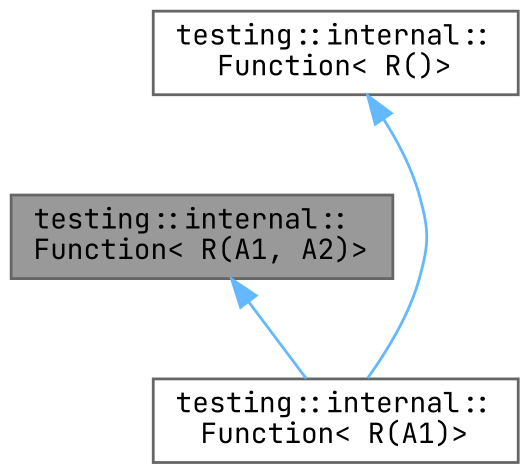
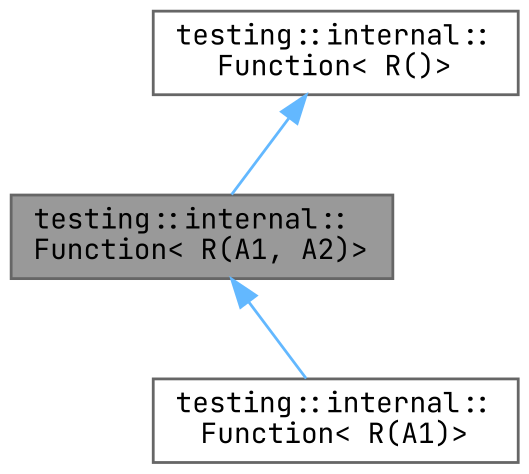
edge "testing::internal:: Function< R(A1)>" -> "testing::internal:: Function< R()>": now "testing::internal:: Function< R(A1, A2)>" -> "testing::internal:: Function< R()>"
